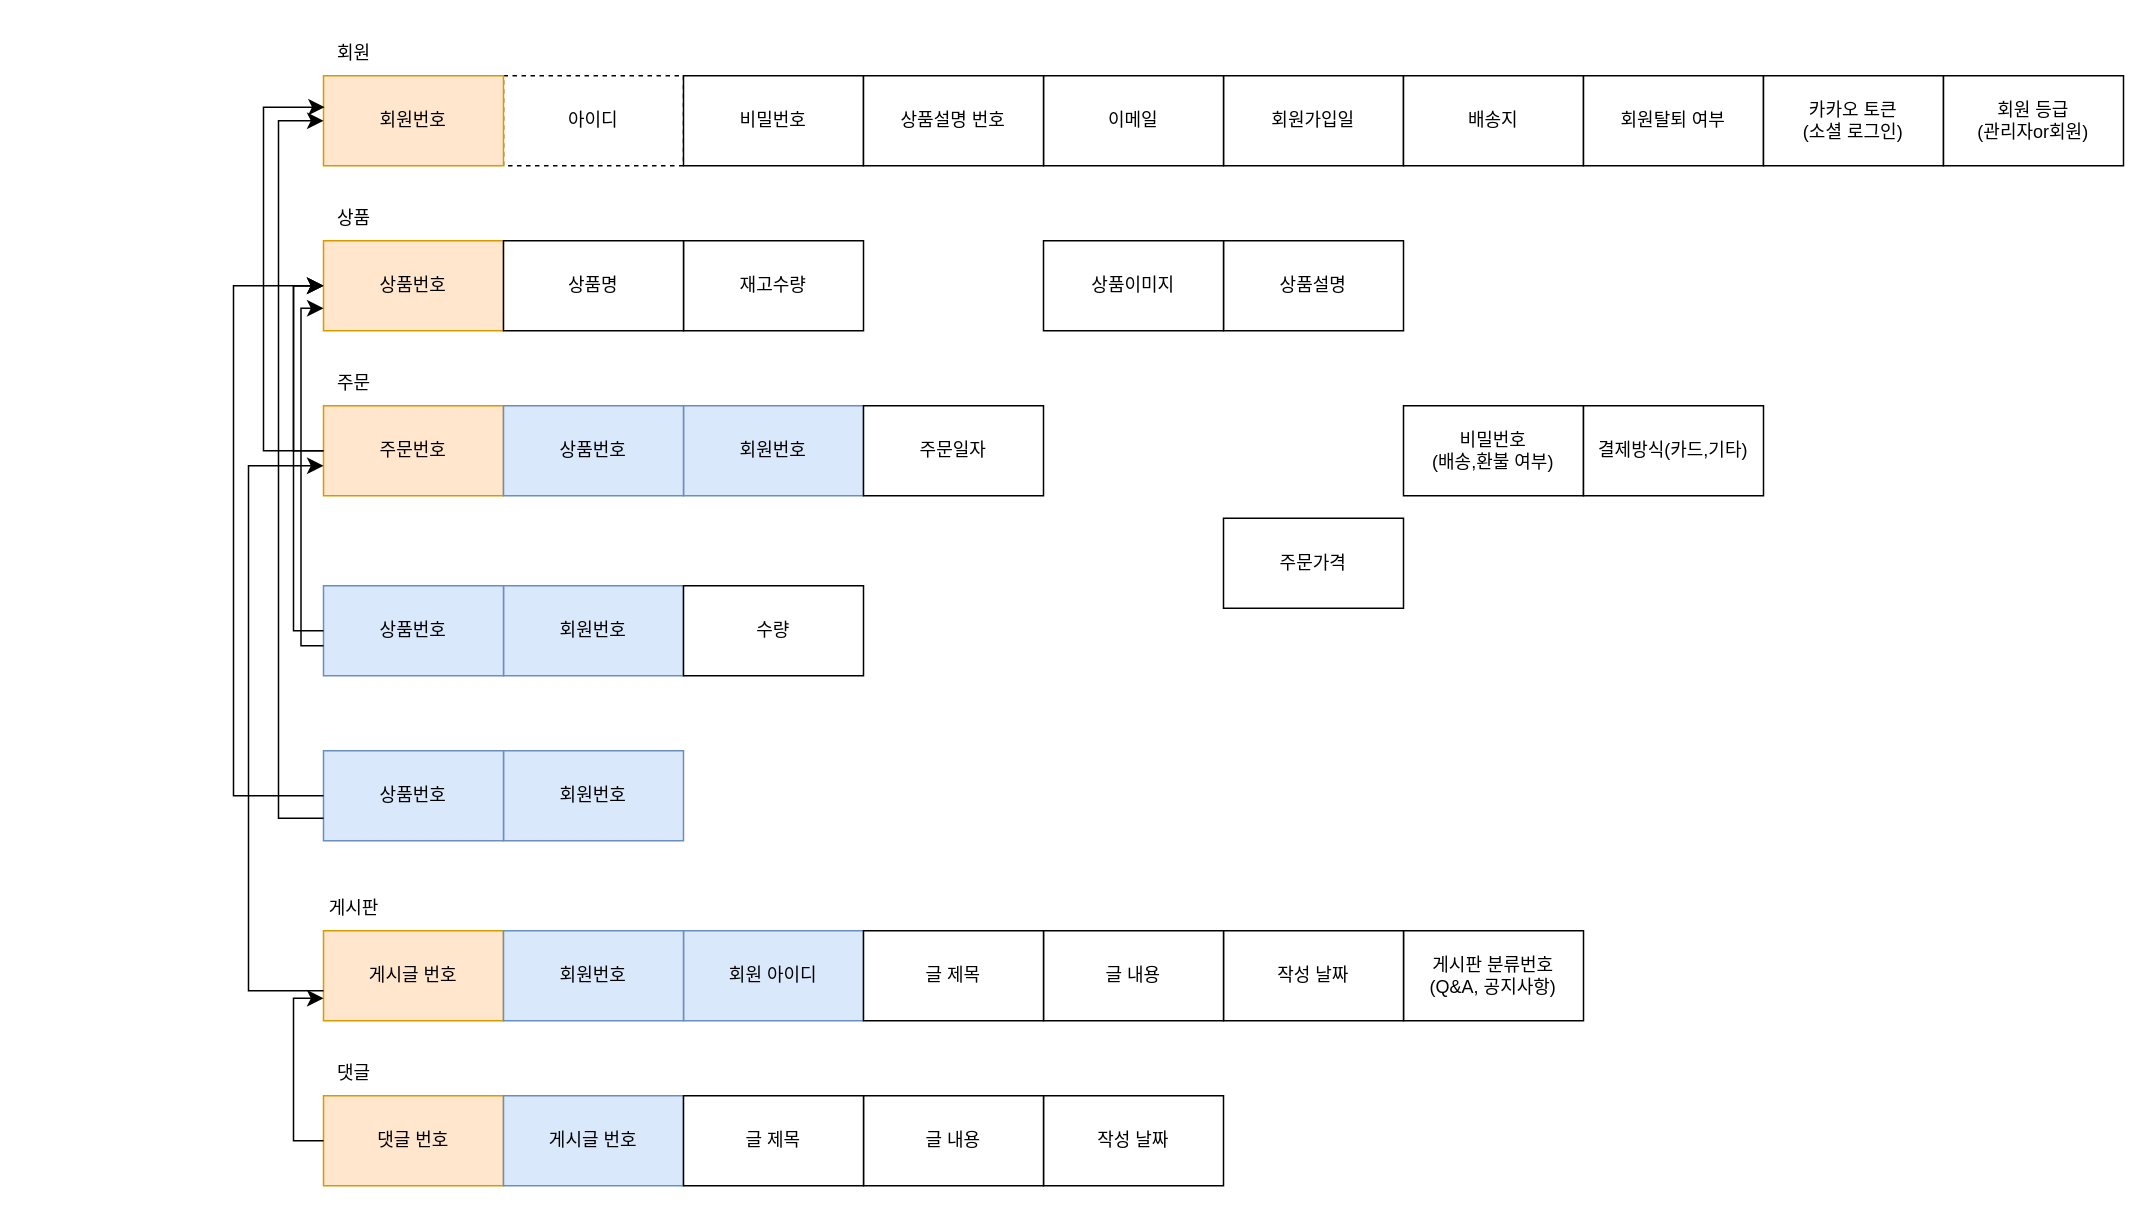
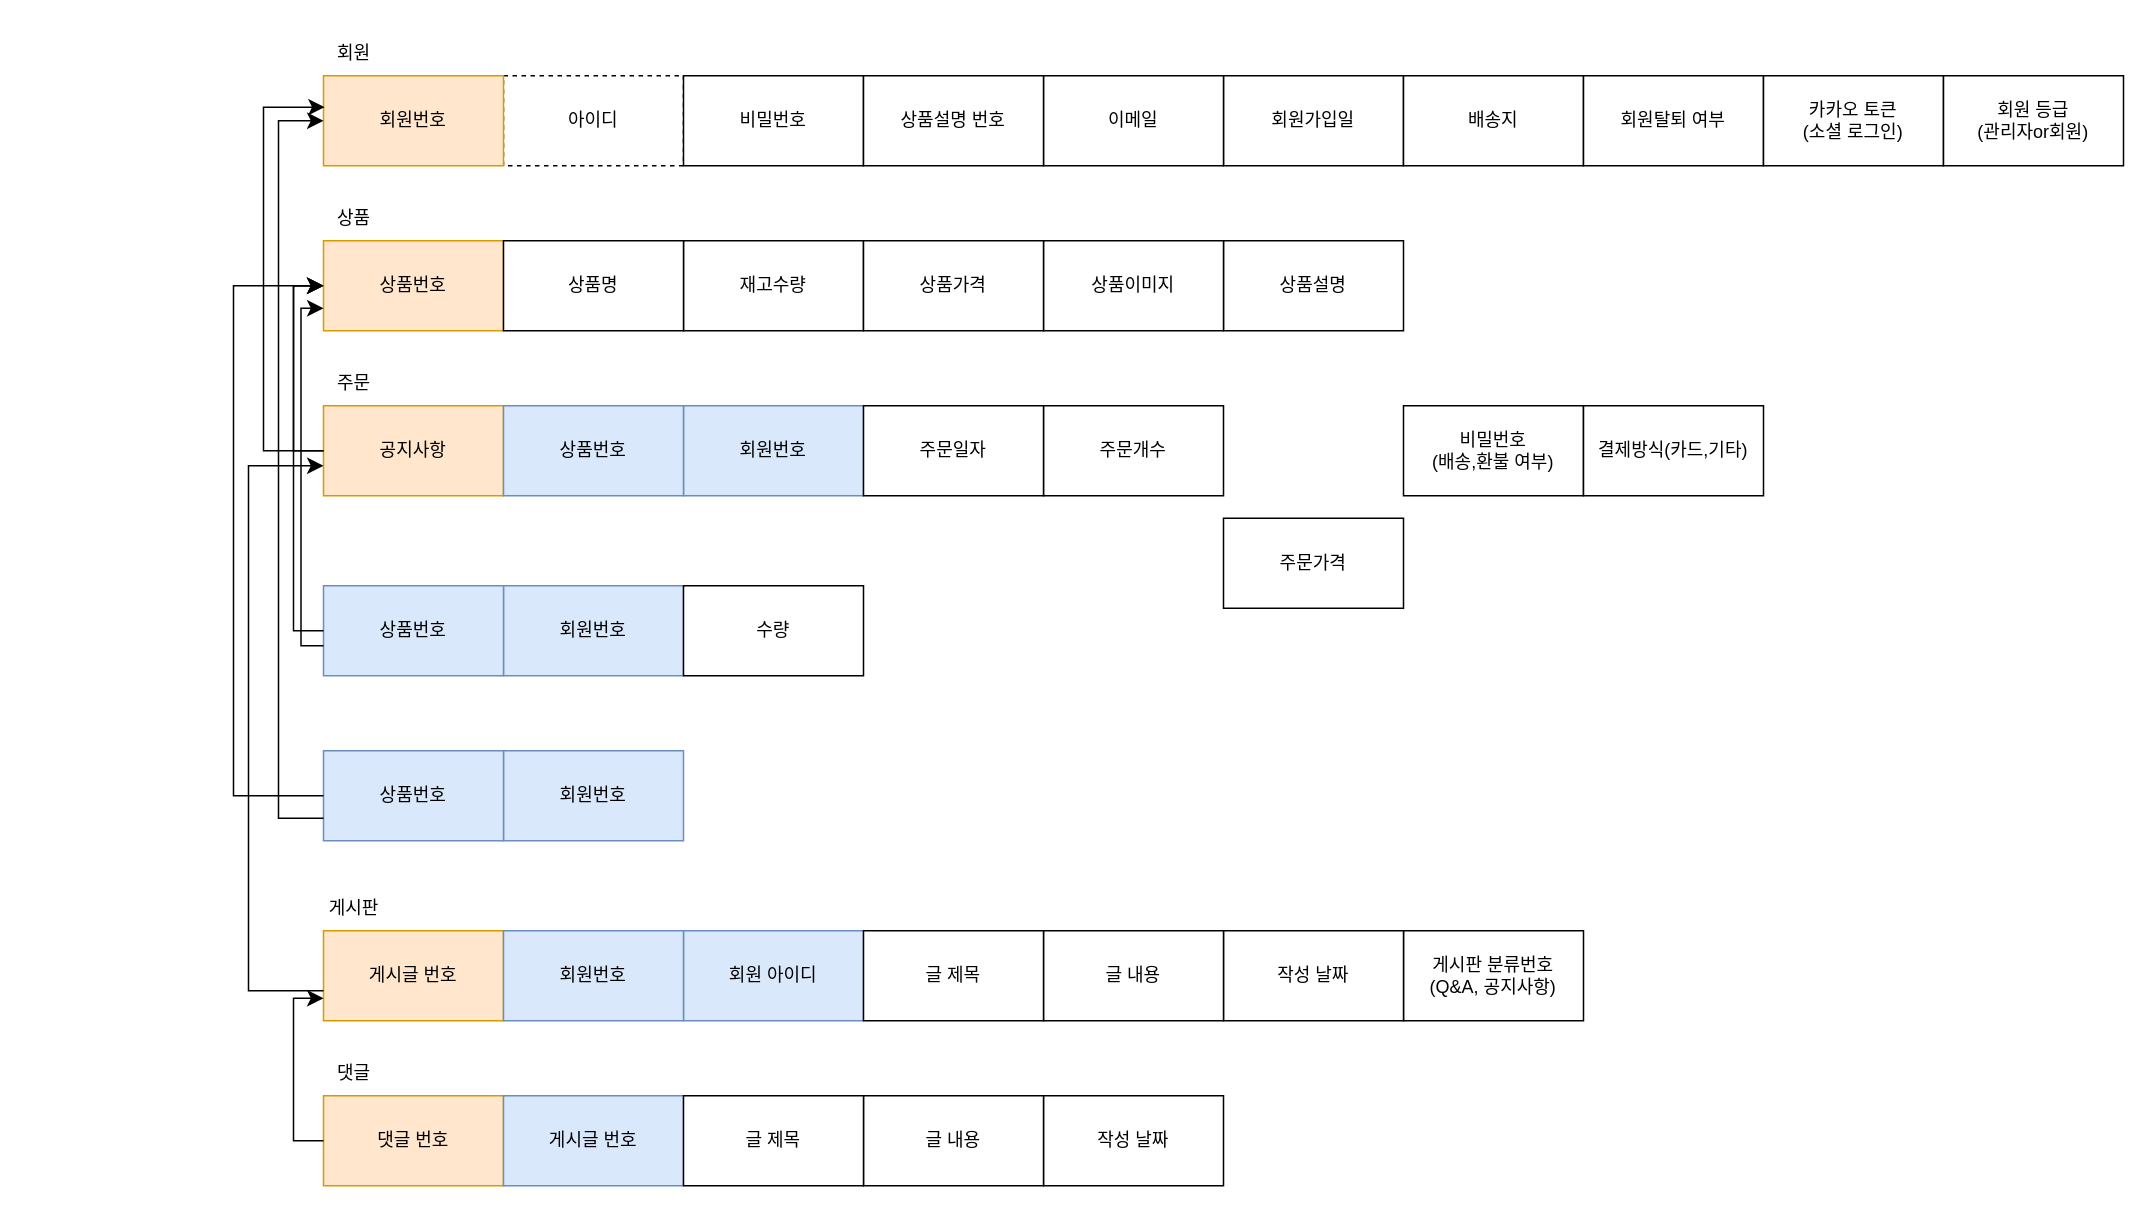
node "상품가격": added
node "주문번호": label "주문번호" -> "공지사항"
node "주문개수": added
